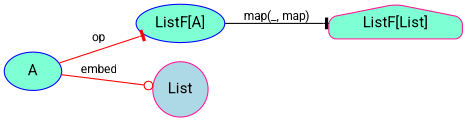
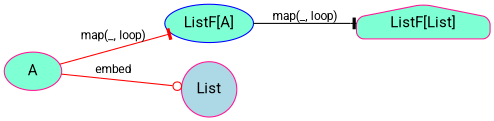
edge "ListF[A]" -> "ListF[List]": label "map(_, map)" -> "map(_, loop)"
edge "A" -> "ListF[A]": label "op" -> "map(_, loop)"
node "A": color blue -> deeppink
